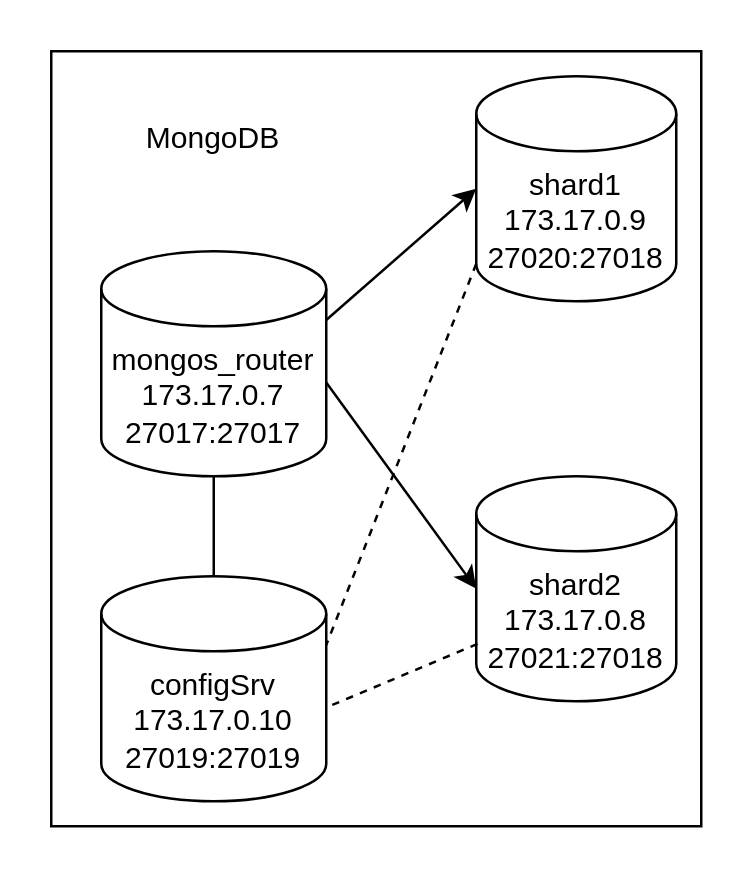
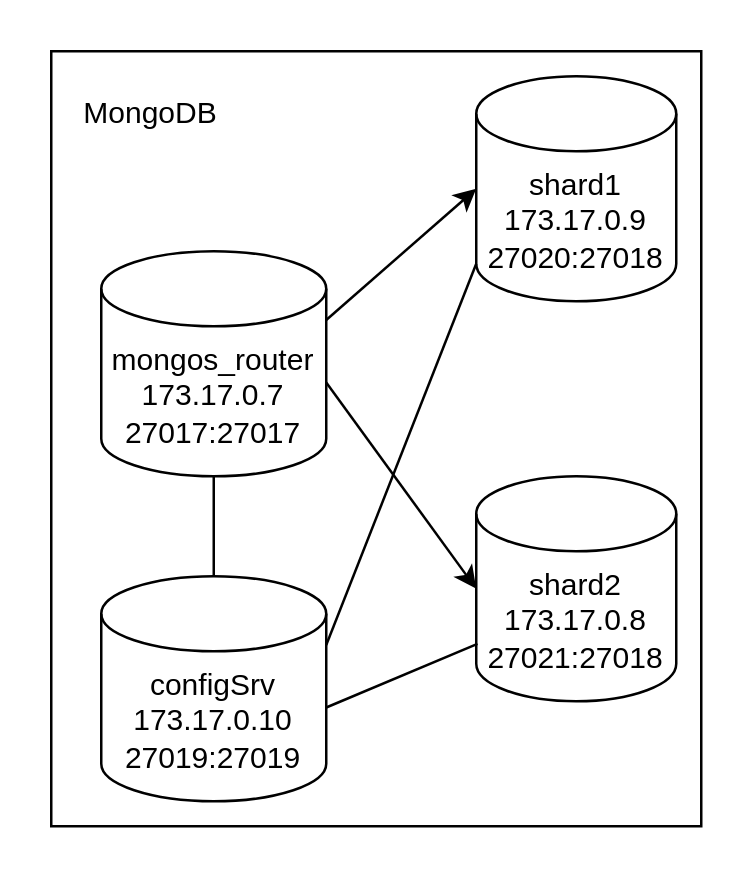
node "MongoDB": moved (214, 139) -> (151, 114)
edge "shard1 173.17.0.9 27020:27018" -- "configSrv 173.17.0.10 27019:27019": style dashed -> solid
edge "shard2 173.17.0.8 27021:27018" -- "configSrv 173.17.0.10 27019:27019": style dashed -> solid
